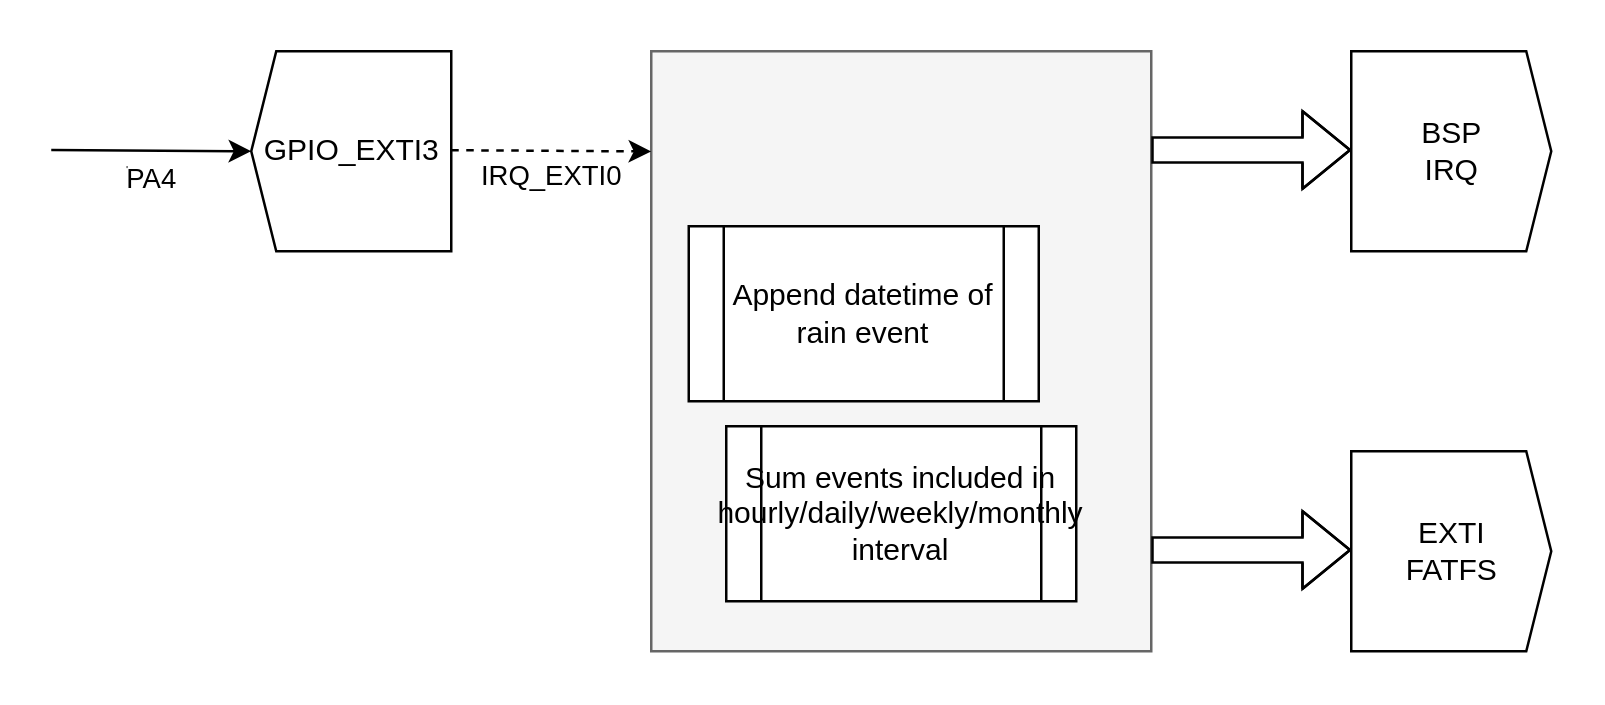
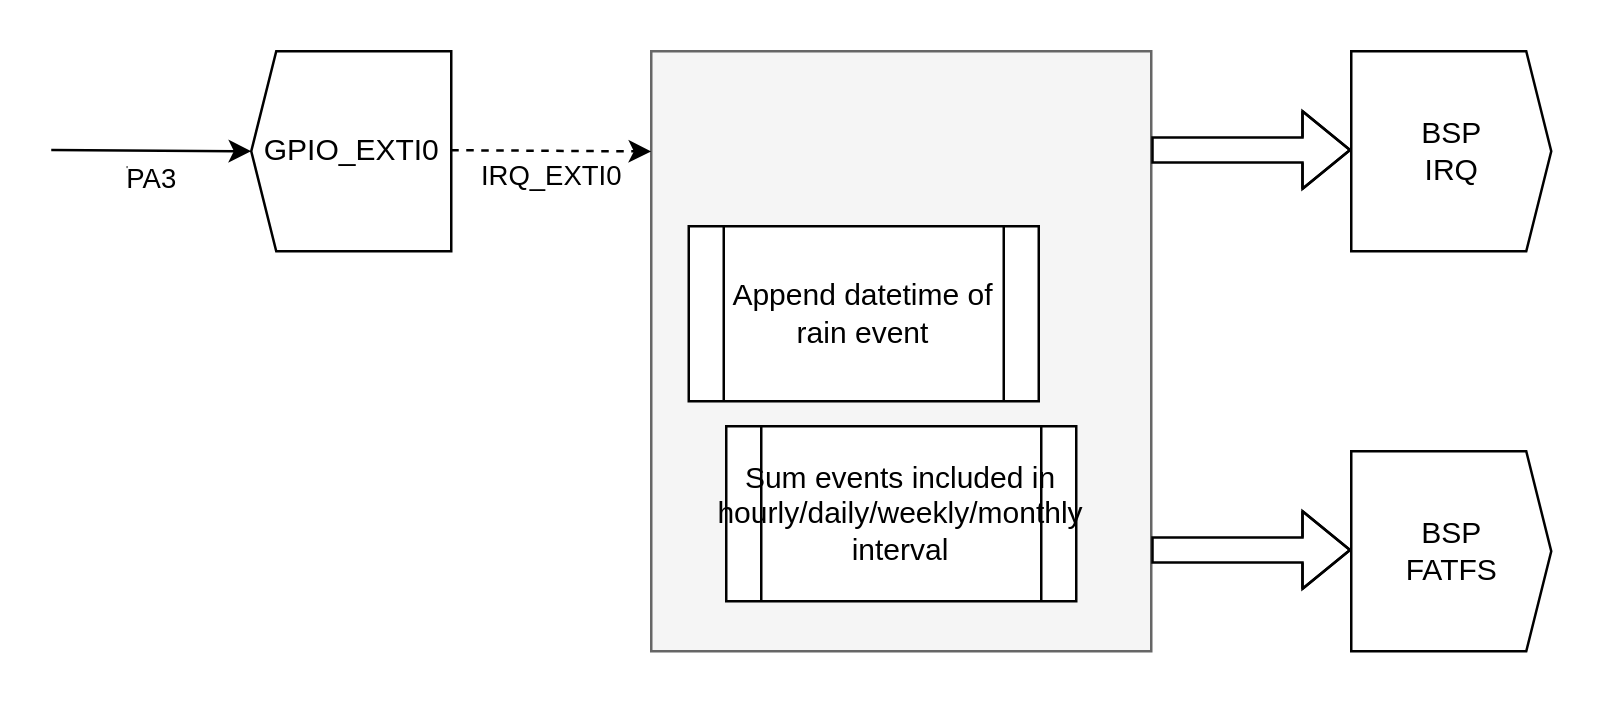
node "GPIO_EXTI3": label "GPIO_EXTI3" -> "GPIO_EXTI0"
node "PA4": label "PA4" -> "PA3"
node "EXTI FATFS": label "EXTI FATFS" -> "BSP FATFS"
